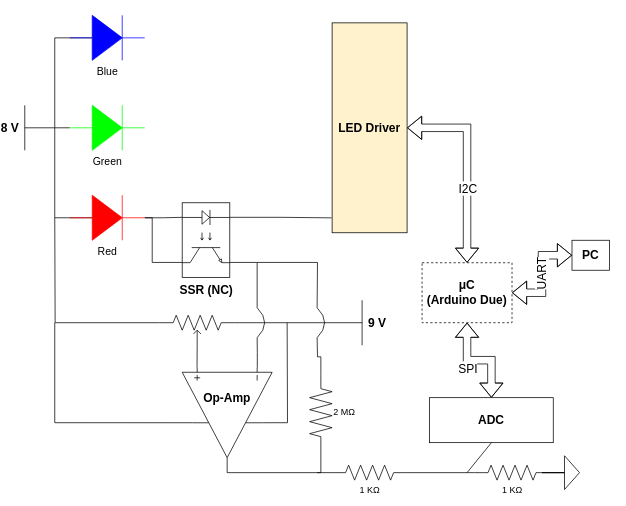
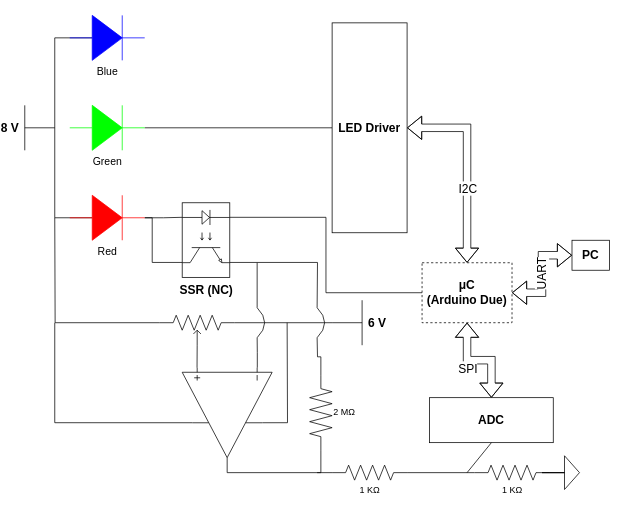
edge "8 V" -- "Green": removed
edge "Green" -- "LED Driver": added
node "LED Driver": fillcolor #fff2cc -> #ffffff
edge "LED Driver" -- "SSR (NC)": now "μC (Arduino Due)" -- "SSR (NC)"
node "9 V": label "9 V" -> "6 V"
node "Op-Amp": removed
